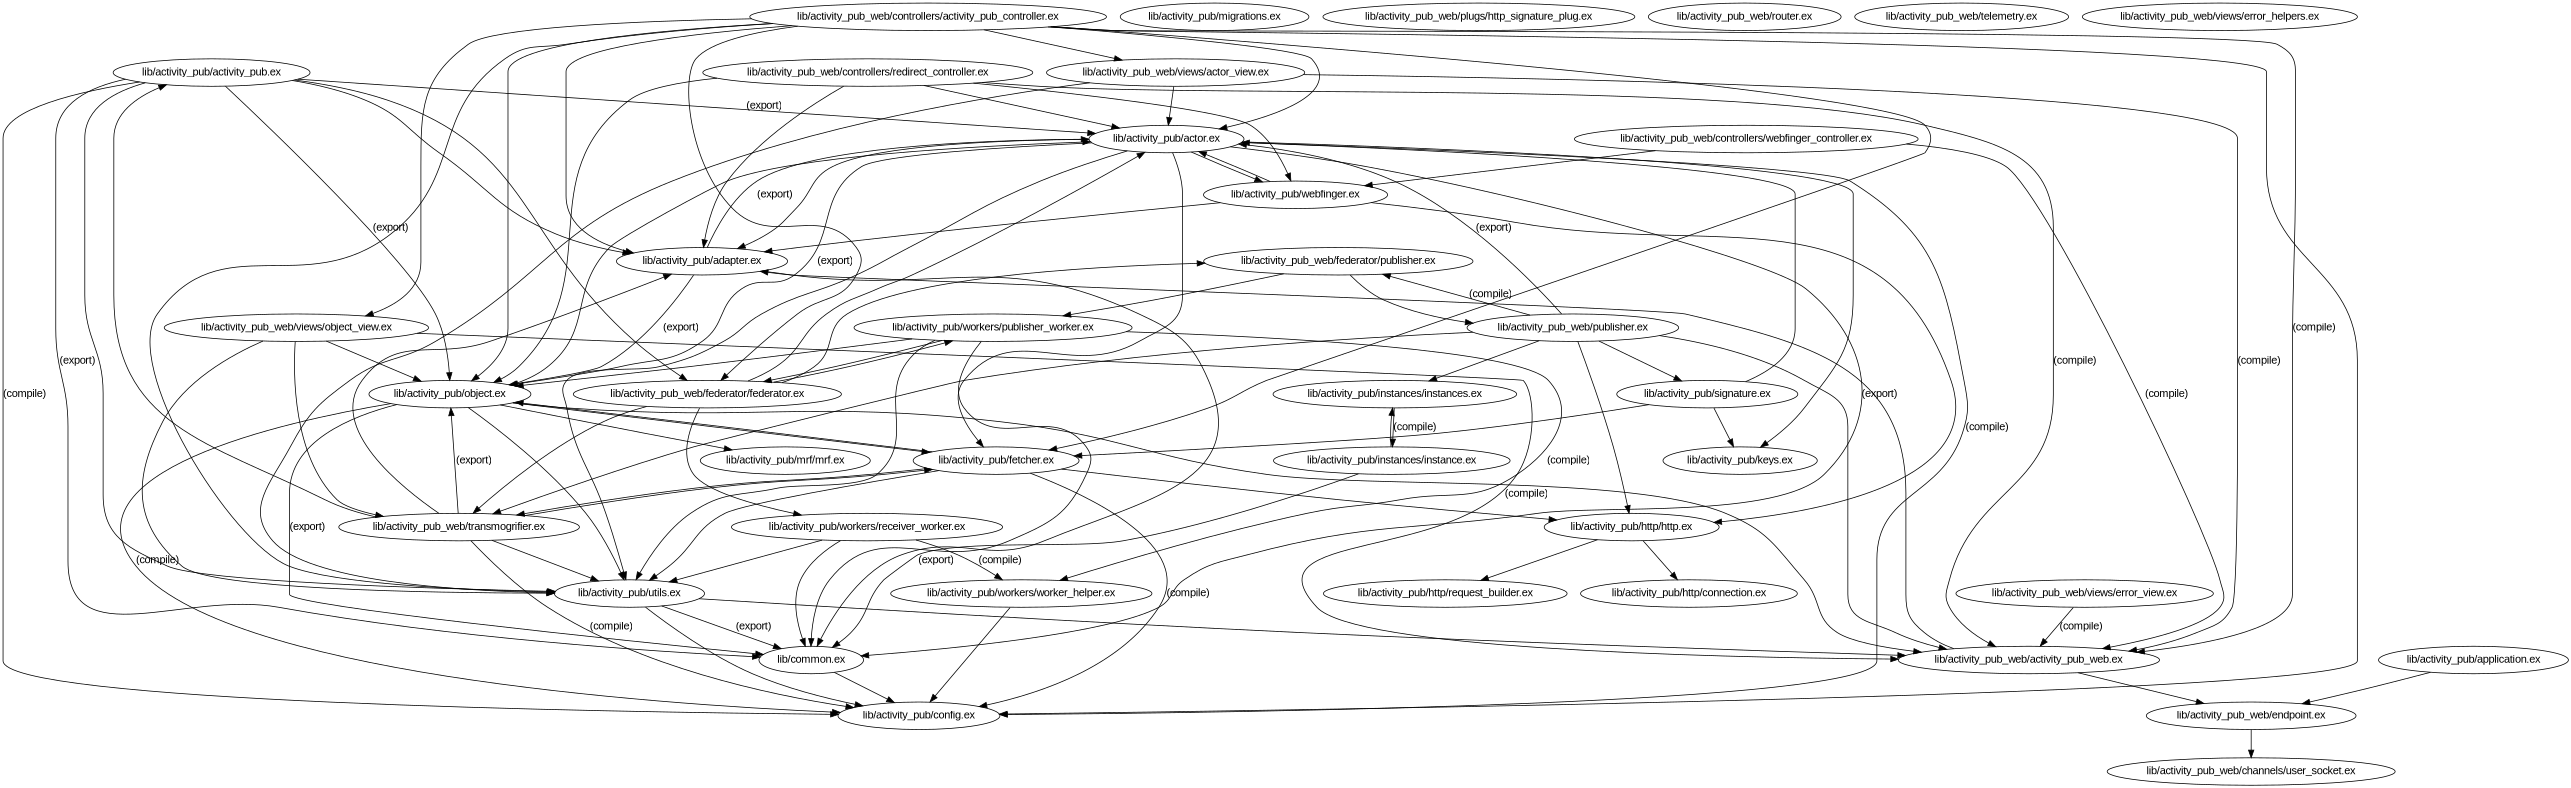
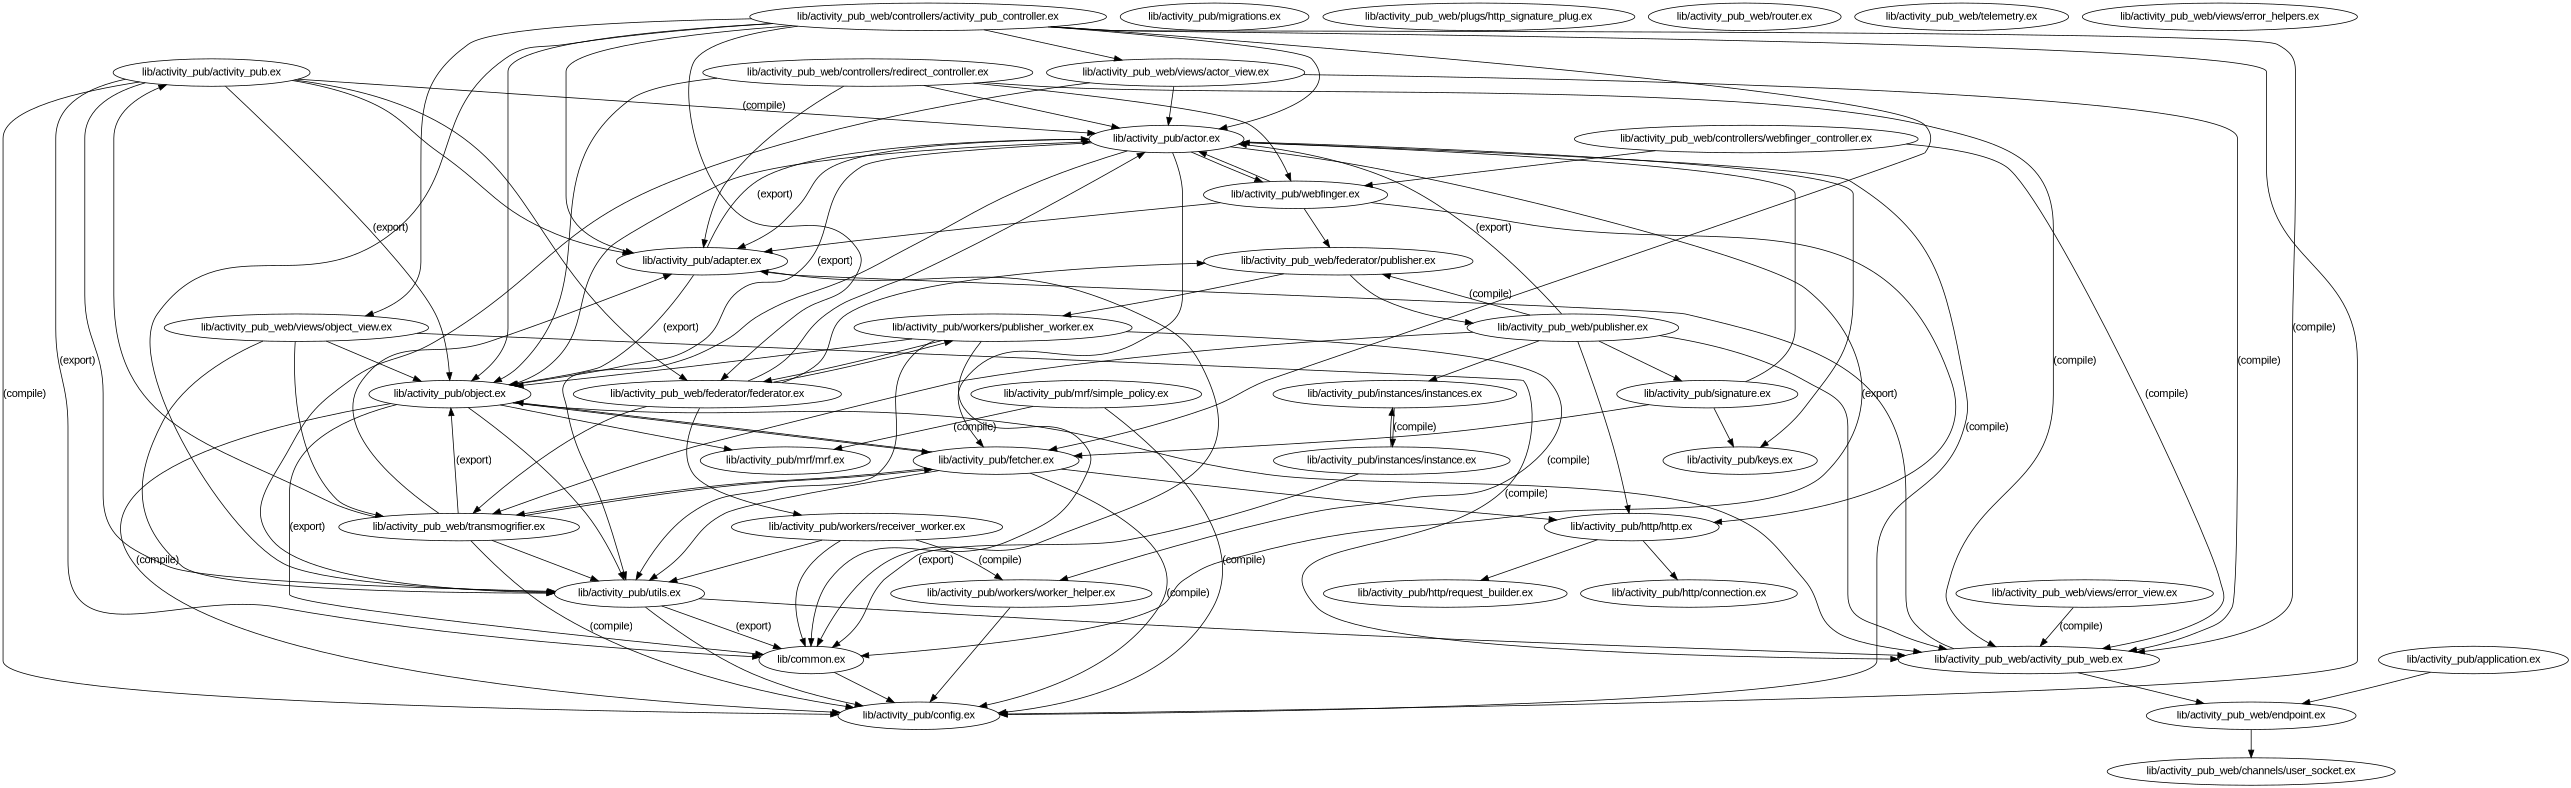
edge "lib/activity_pub/activity_pub.ex" -> "lib/activity_pub/actor.ex": label "(export)" -> "(compile)"
edge "lib/activity_pub/webfinger.ex" -> "lib/activity_pub_web/federator/publisher.ex": added
node "lib/activity_pub/mrf/simple_policy.ex": added
